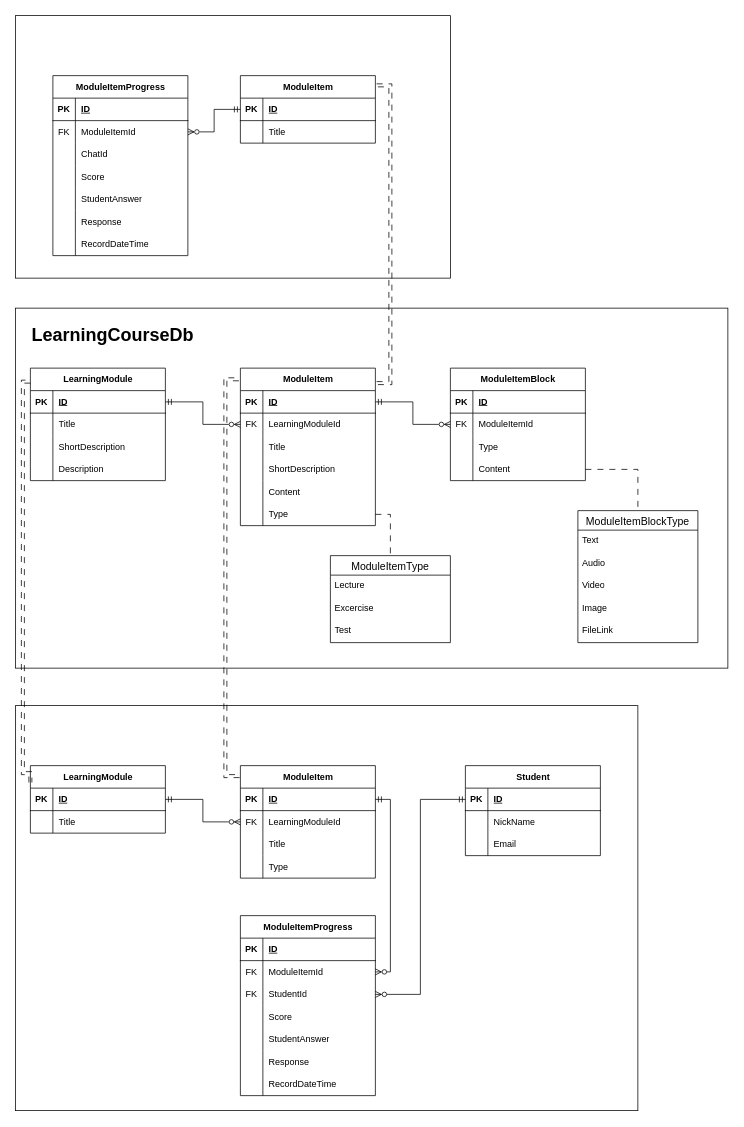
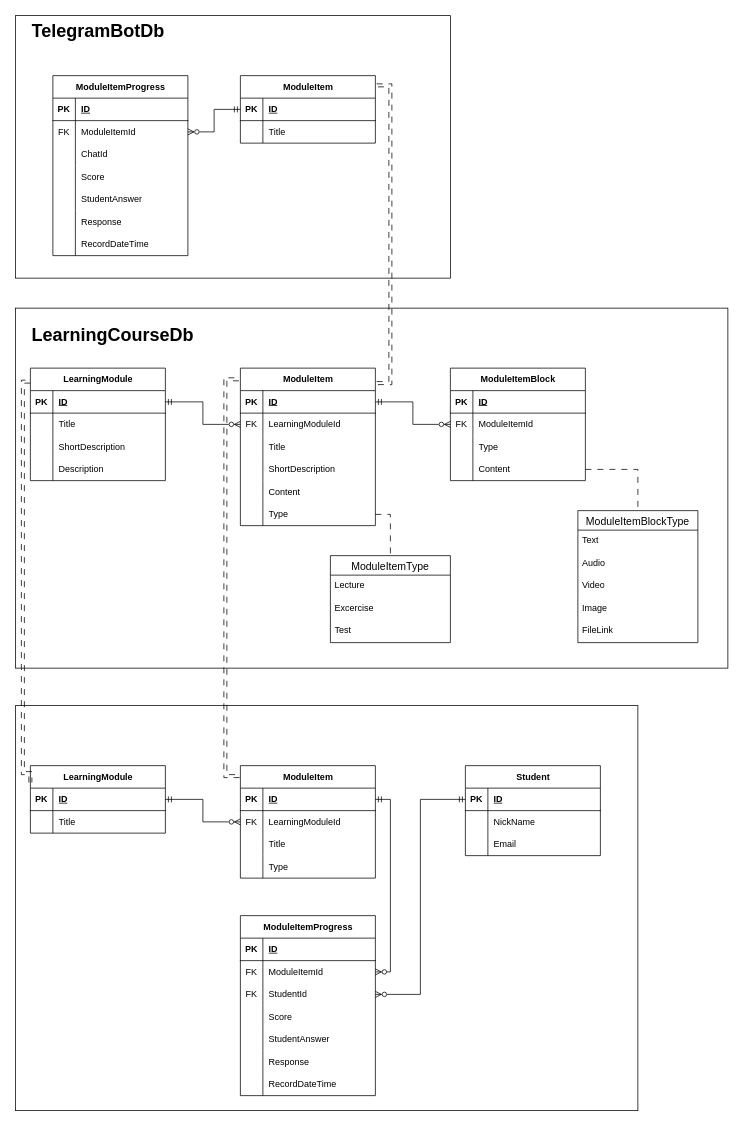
node "TelegramBotDb": added
